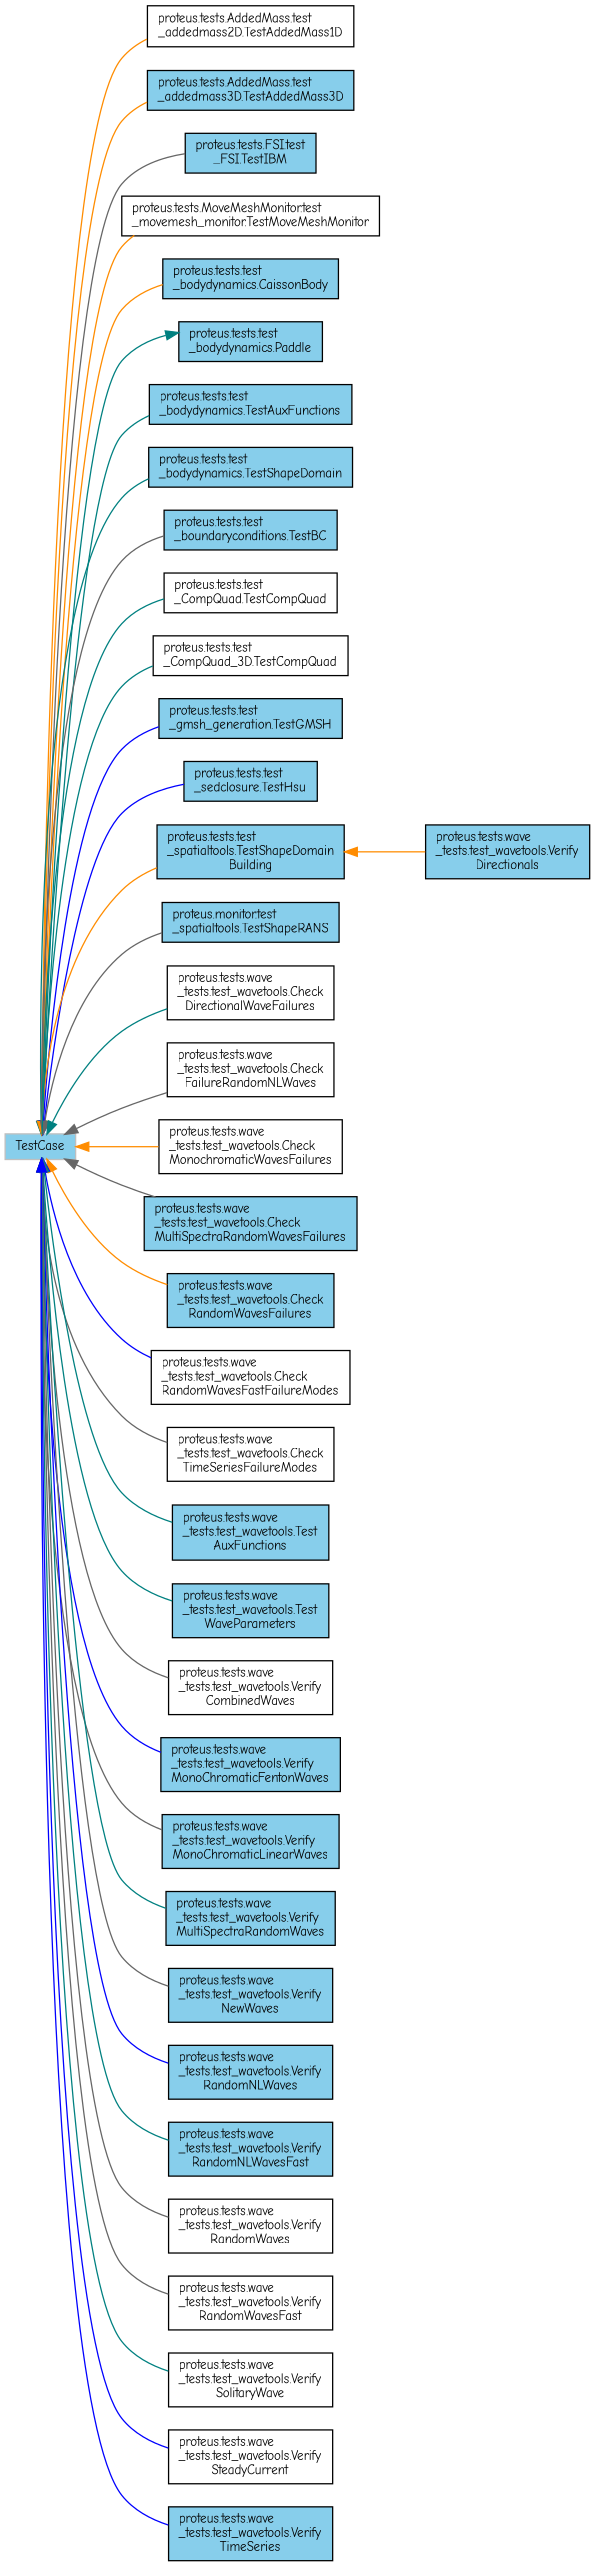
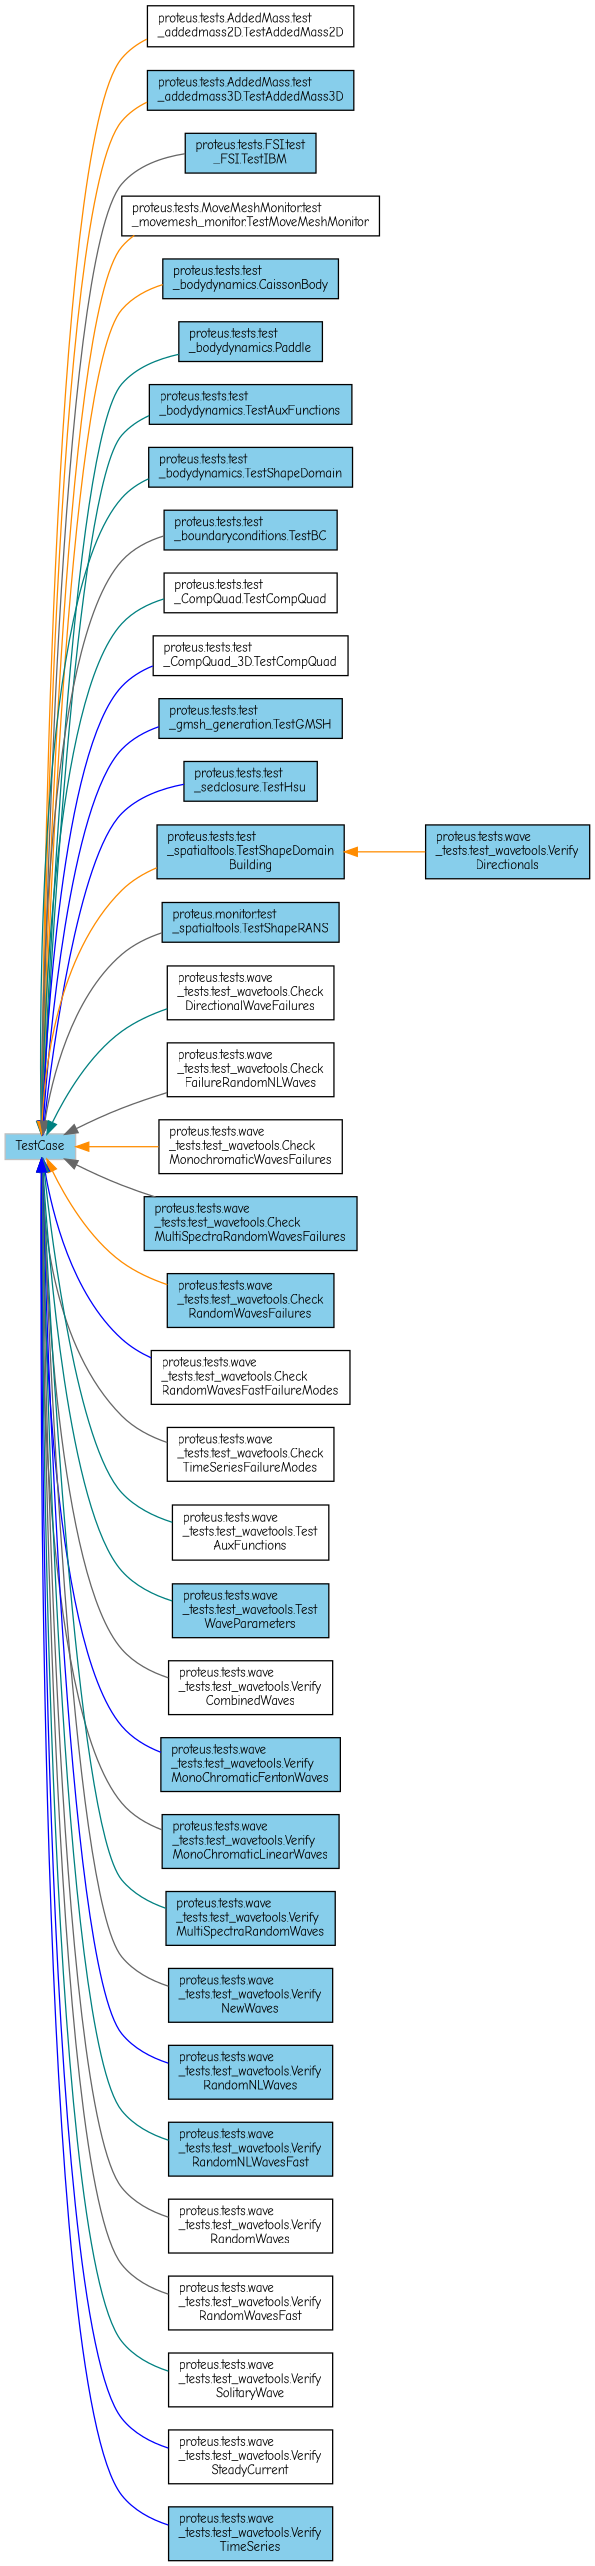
node "proteus.tests.AddedMass.test _addedmass2D.TestAddedMass1D": label "proteus.tests.AddedMass.test _addedmass2D.TestAddedMass1D" -> "proteus.tests.AddedMass.test _addedmass2D.TestAddedMass2D"
edge "TestCase" -> "proteus.tests.test _bodydynamics.Paddle": reversed
edge "proteus.tests.test _CompQuad_3D.TestCompQuad" -> "TestCase": color teal -> blue
node "proteus.tests.wave _tests.test_wavetools.Test AuxFunctions": fillcolor skyblue -> white
